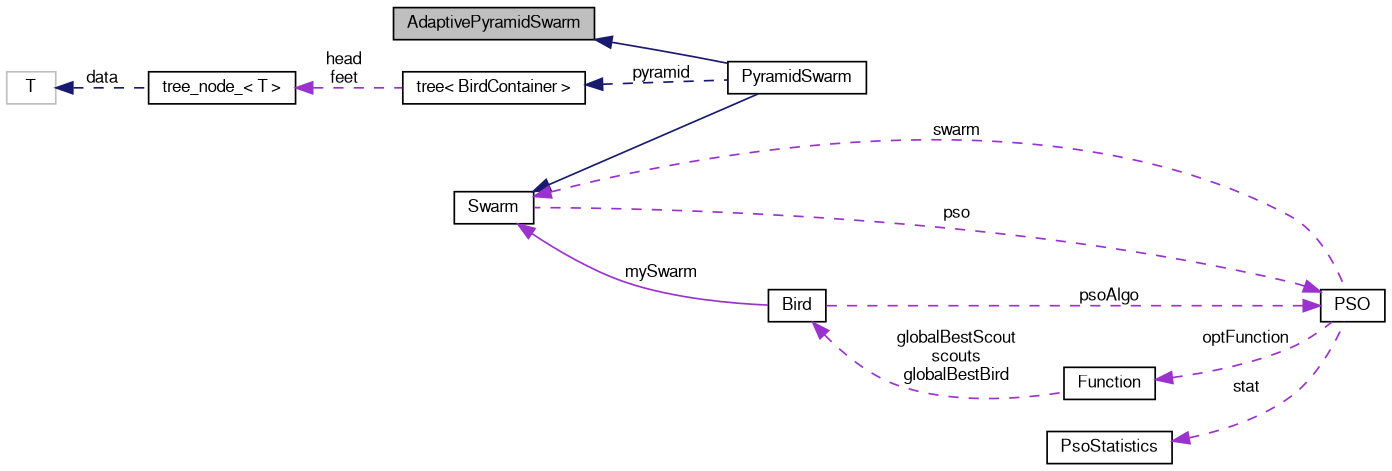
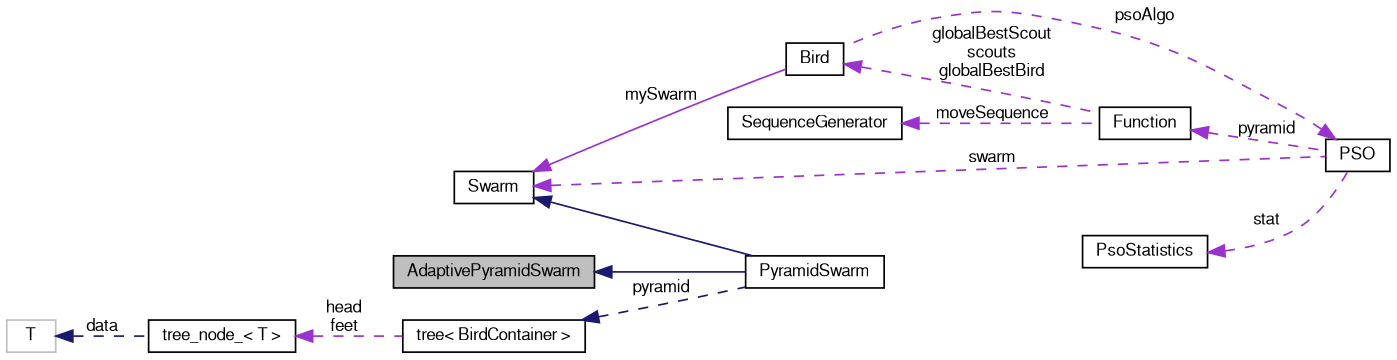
node "SequenceGenerator": added
edge "Swarm" -> "PSO": removed, label "pso"
edge "PSO" -> "Function": label "optFunction" -> "pyramid"
